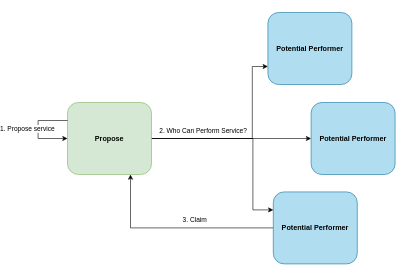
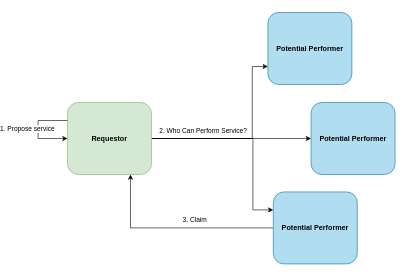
node "Propose": label "Propose" -> "Requestor"
